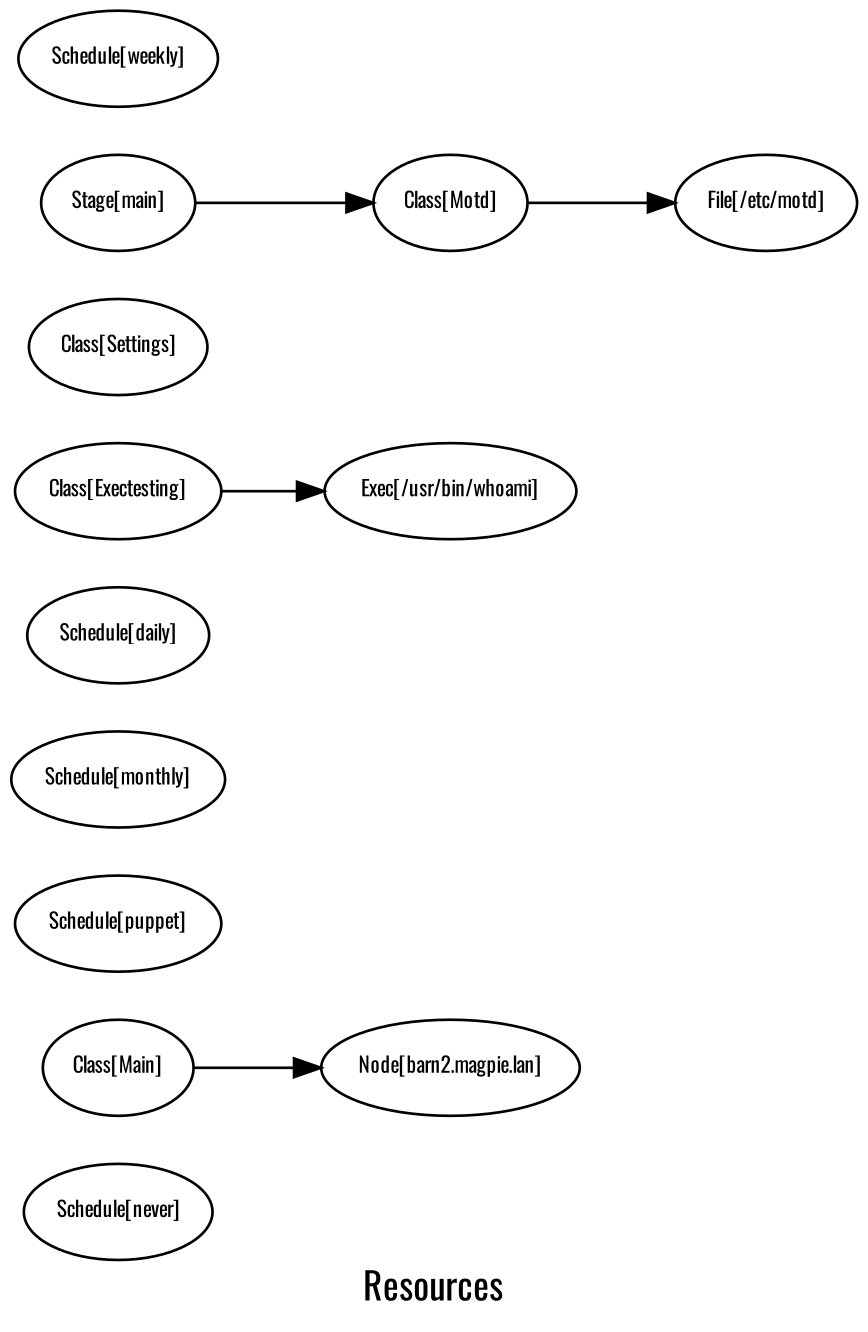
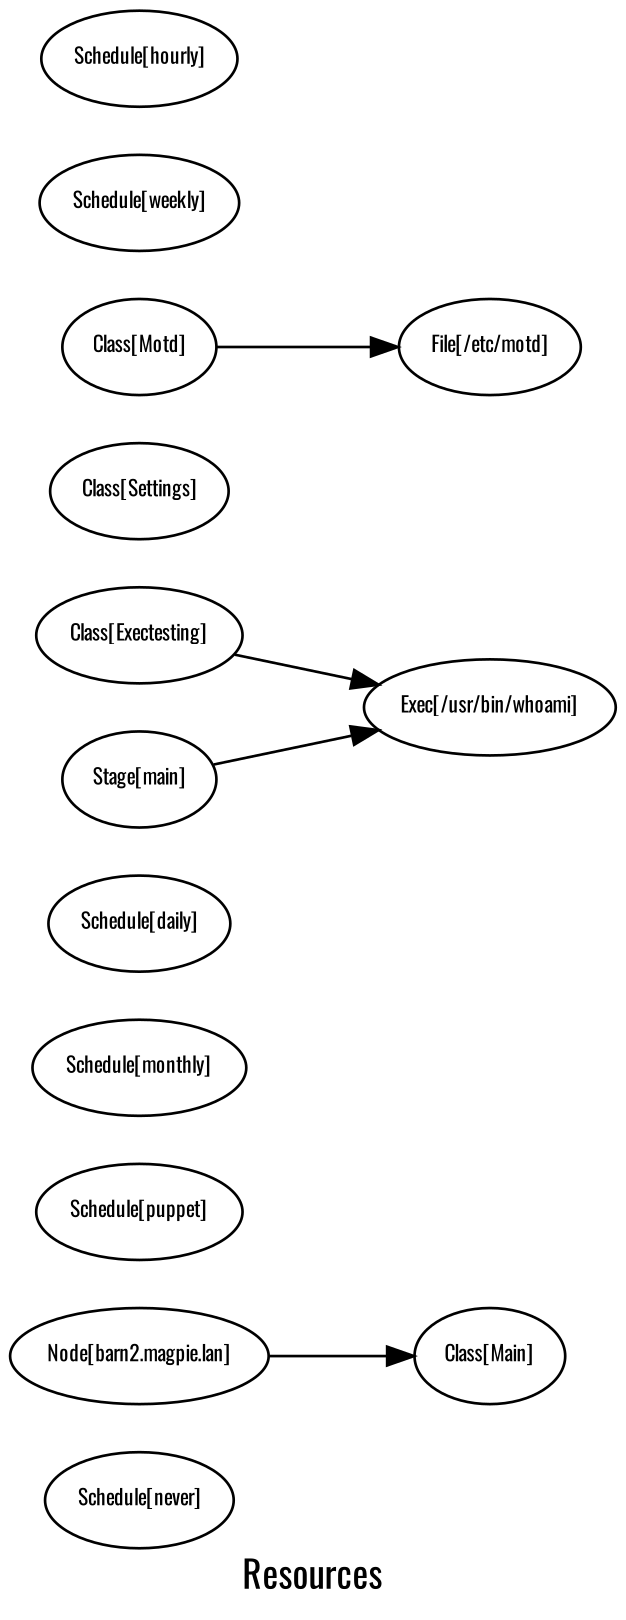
node "Schedule[hourly]": added
edge "Stage[main]" -> "Class[Motd]": now "Stage[main]" -> "Exec[/usr/bin/whoami]"
edge "Class[Main]" -> "Node[barn2.magpie.lan]": reversed
